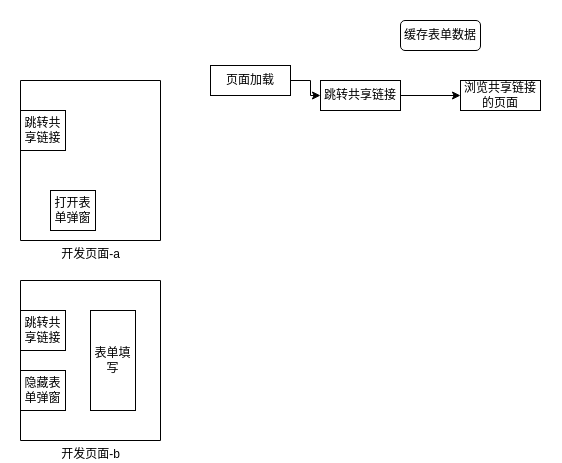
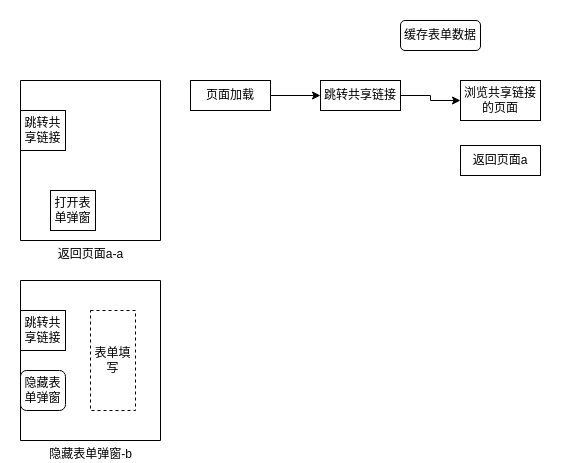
node "页面加载": moved (251, 81) -> (231, 96)
node "浏览共享链接的页面": size 80x30 -> 80x40
node "返回页面a": added
node "开发页面-a": label "开发页面-a" -> "返回页面a-a"
node "表单填写": style solid -> dashed
node "隐藏表单弹窗": shape rectangle -> rounded rectangle
node "开发页面-b": label "开发页面-b" -> "隐藏表单弹窗-b"
